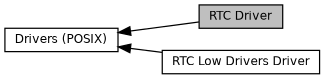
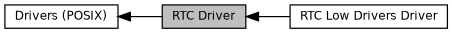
edge "RTC Low Drivers Driver" -> "Drivers (POSIX)": now "RTC Low Drivers Driver" -> "RTC Driver"
